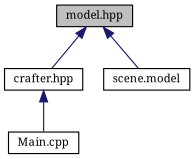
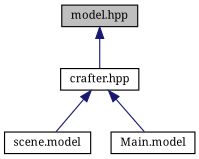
edge "scene.model" -> "model.hpp": now "scene.model" -> "crafter.hpp"
node "Main.cpp": label "Main.cpp" -> "Main.model"
